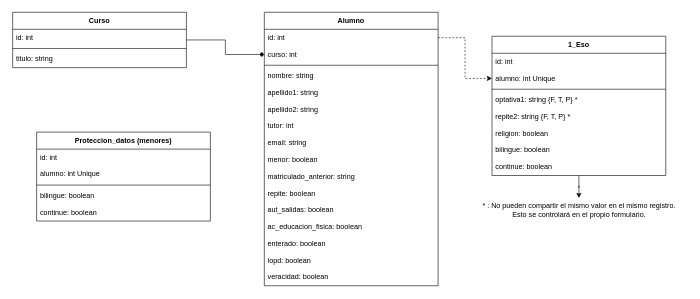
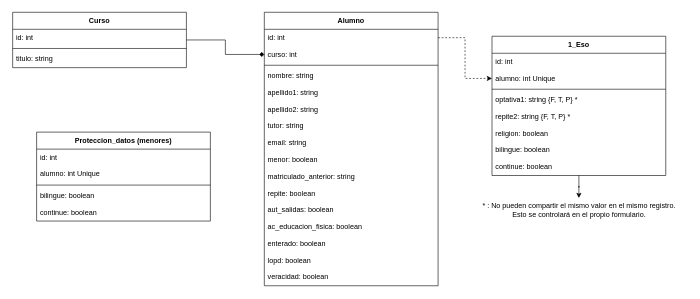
node "tutor: int": label "tutor: int" -> "tutor: string"
